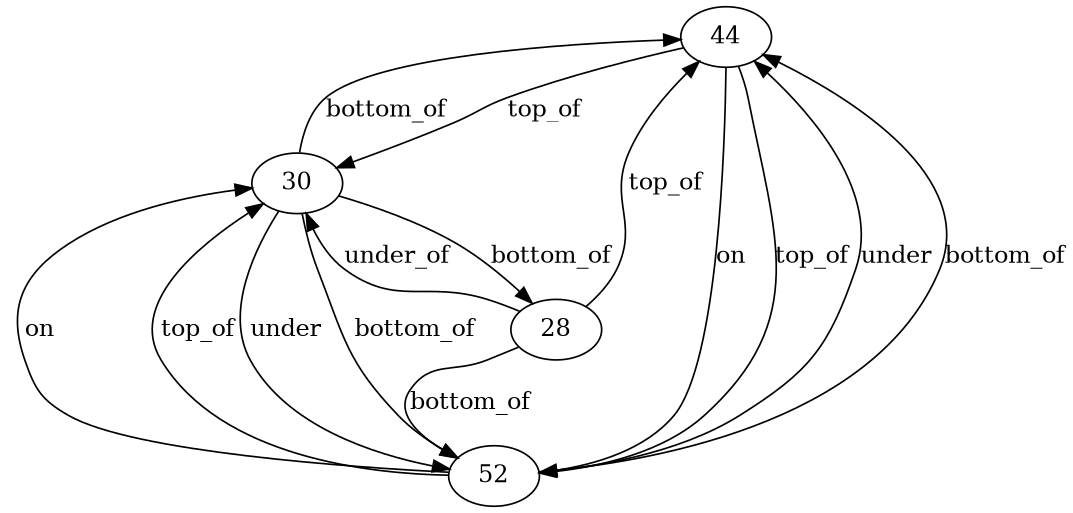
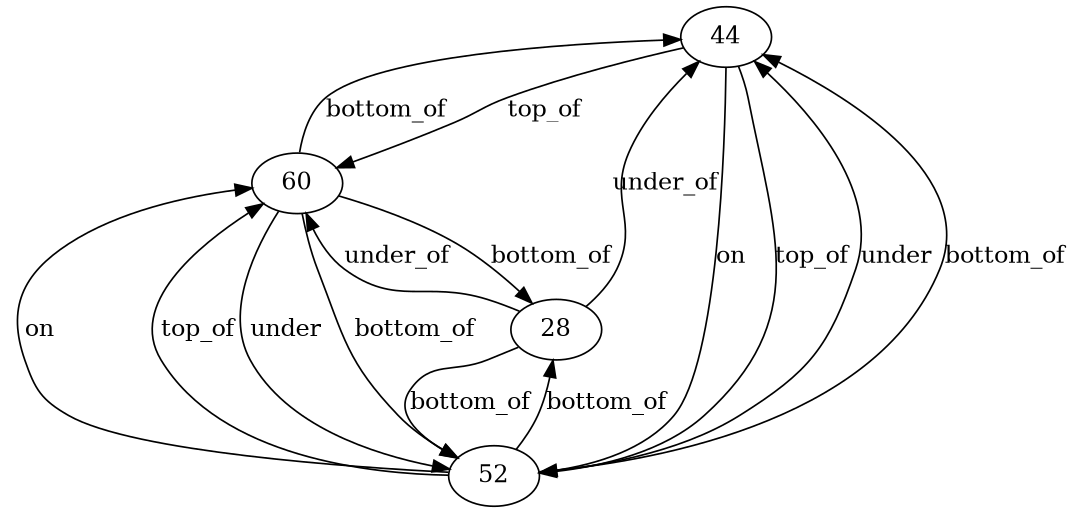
node "30": label "30" -> "60"
edge "28" -> "44": label "top_of" -> "under_of"
edge "52" -> "28": added, label "bottom_of"
